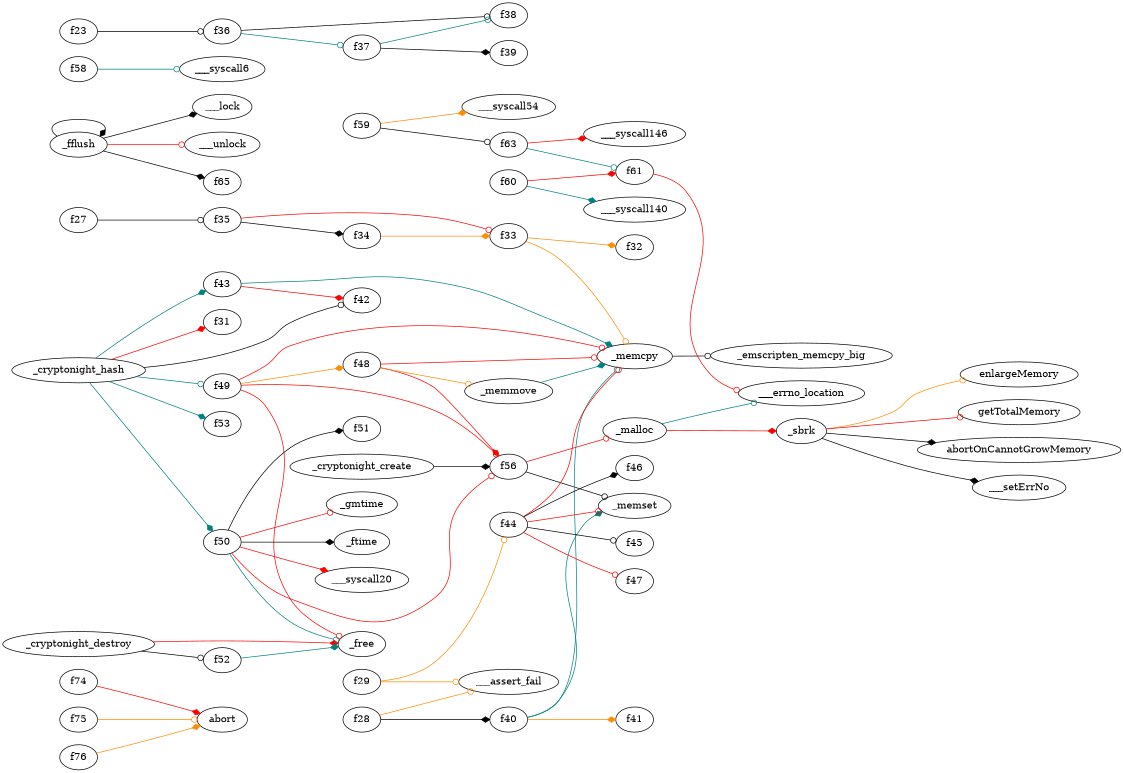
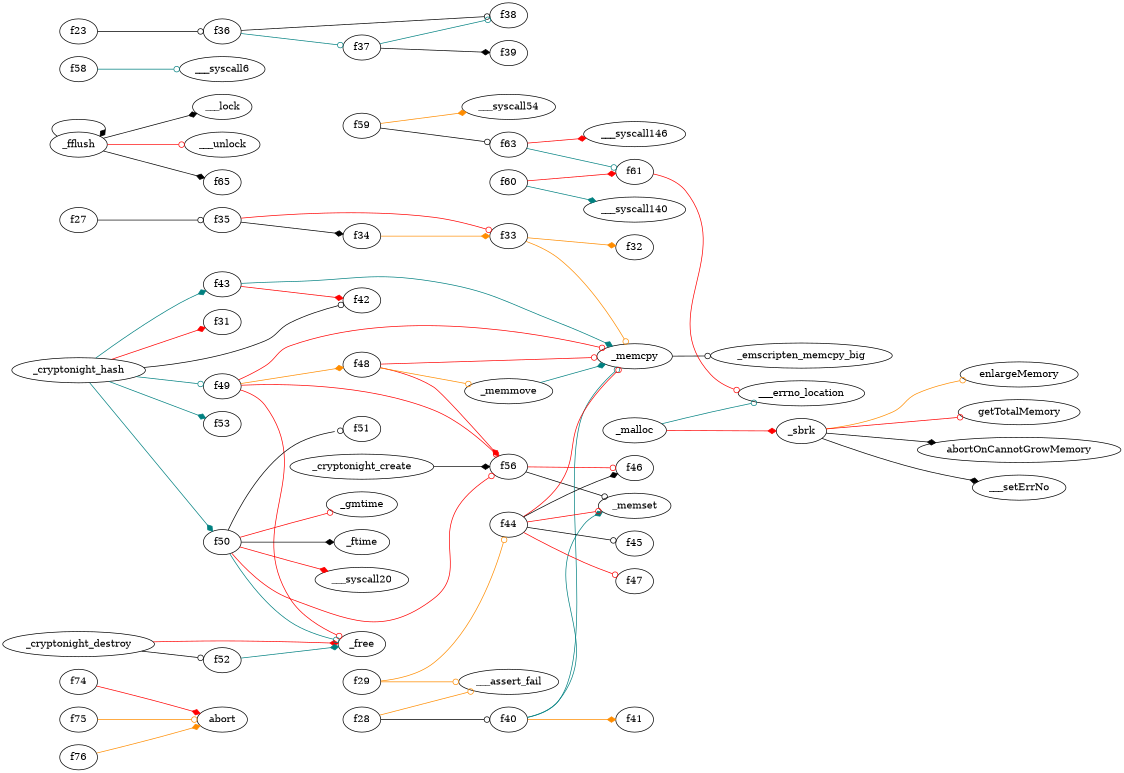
edge "f56" -> "_malloc": now "f56" -> "f46"
edge "f50" -> "f51": arrowhead diamond -> odot
edge "f28" -> "f40": arrowhead diamond -> odot
